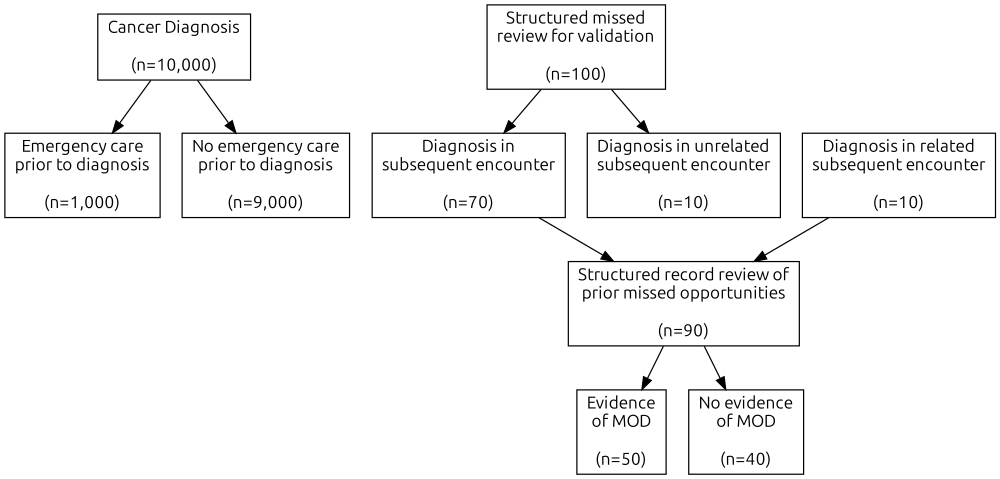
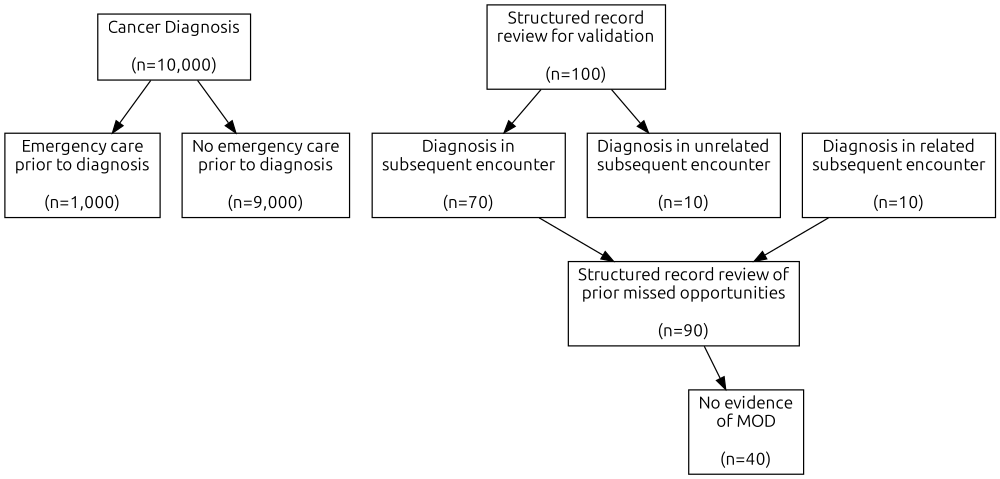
node "Structured missed review for validation (n=100)": label "Structured missed review for validation (n=100)" -> "Structured record review for validation (n=100)"
node "Evidence of MOD (n=50)": removed
